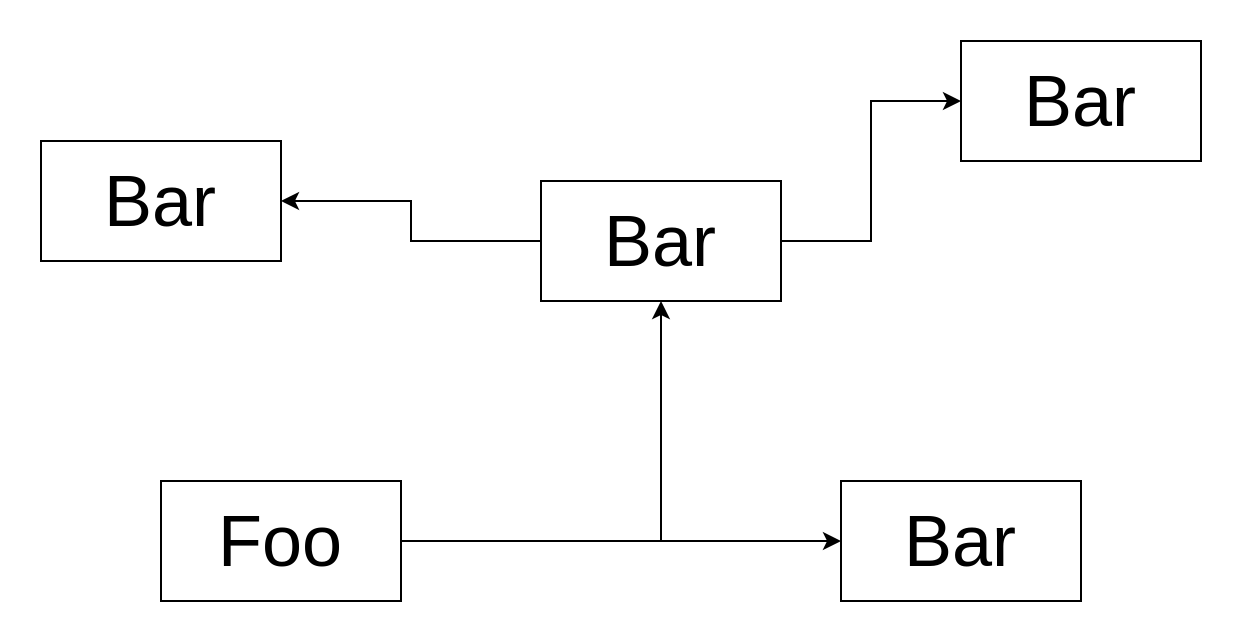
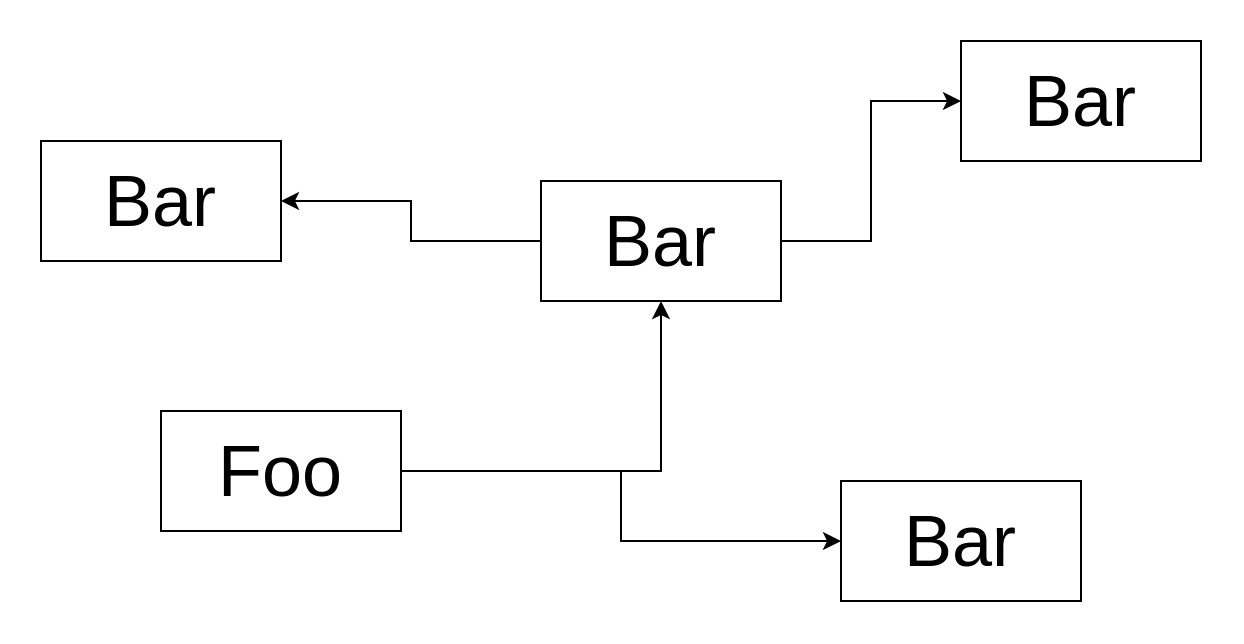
node "Foo": moved (281, 541) -> (281, 471)
